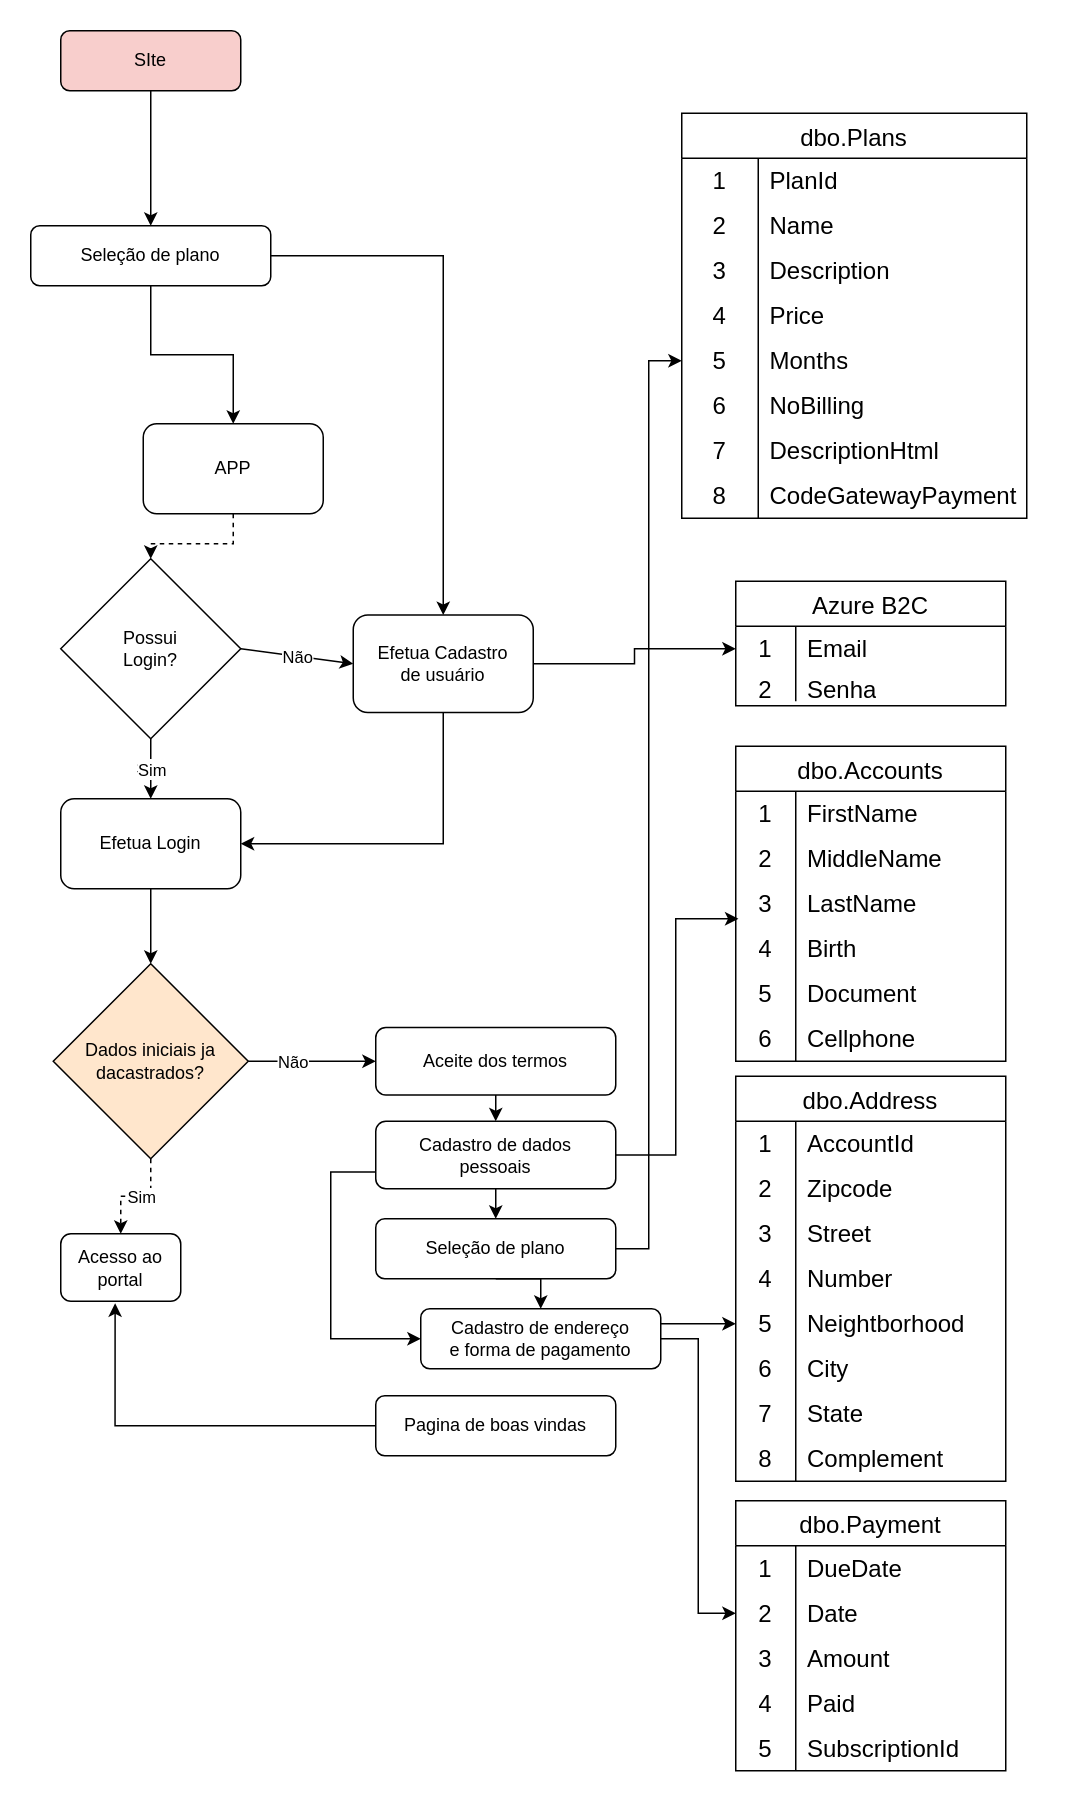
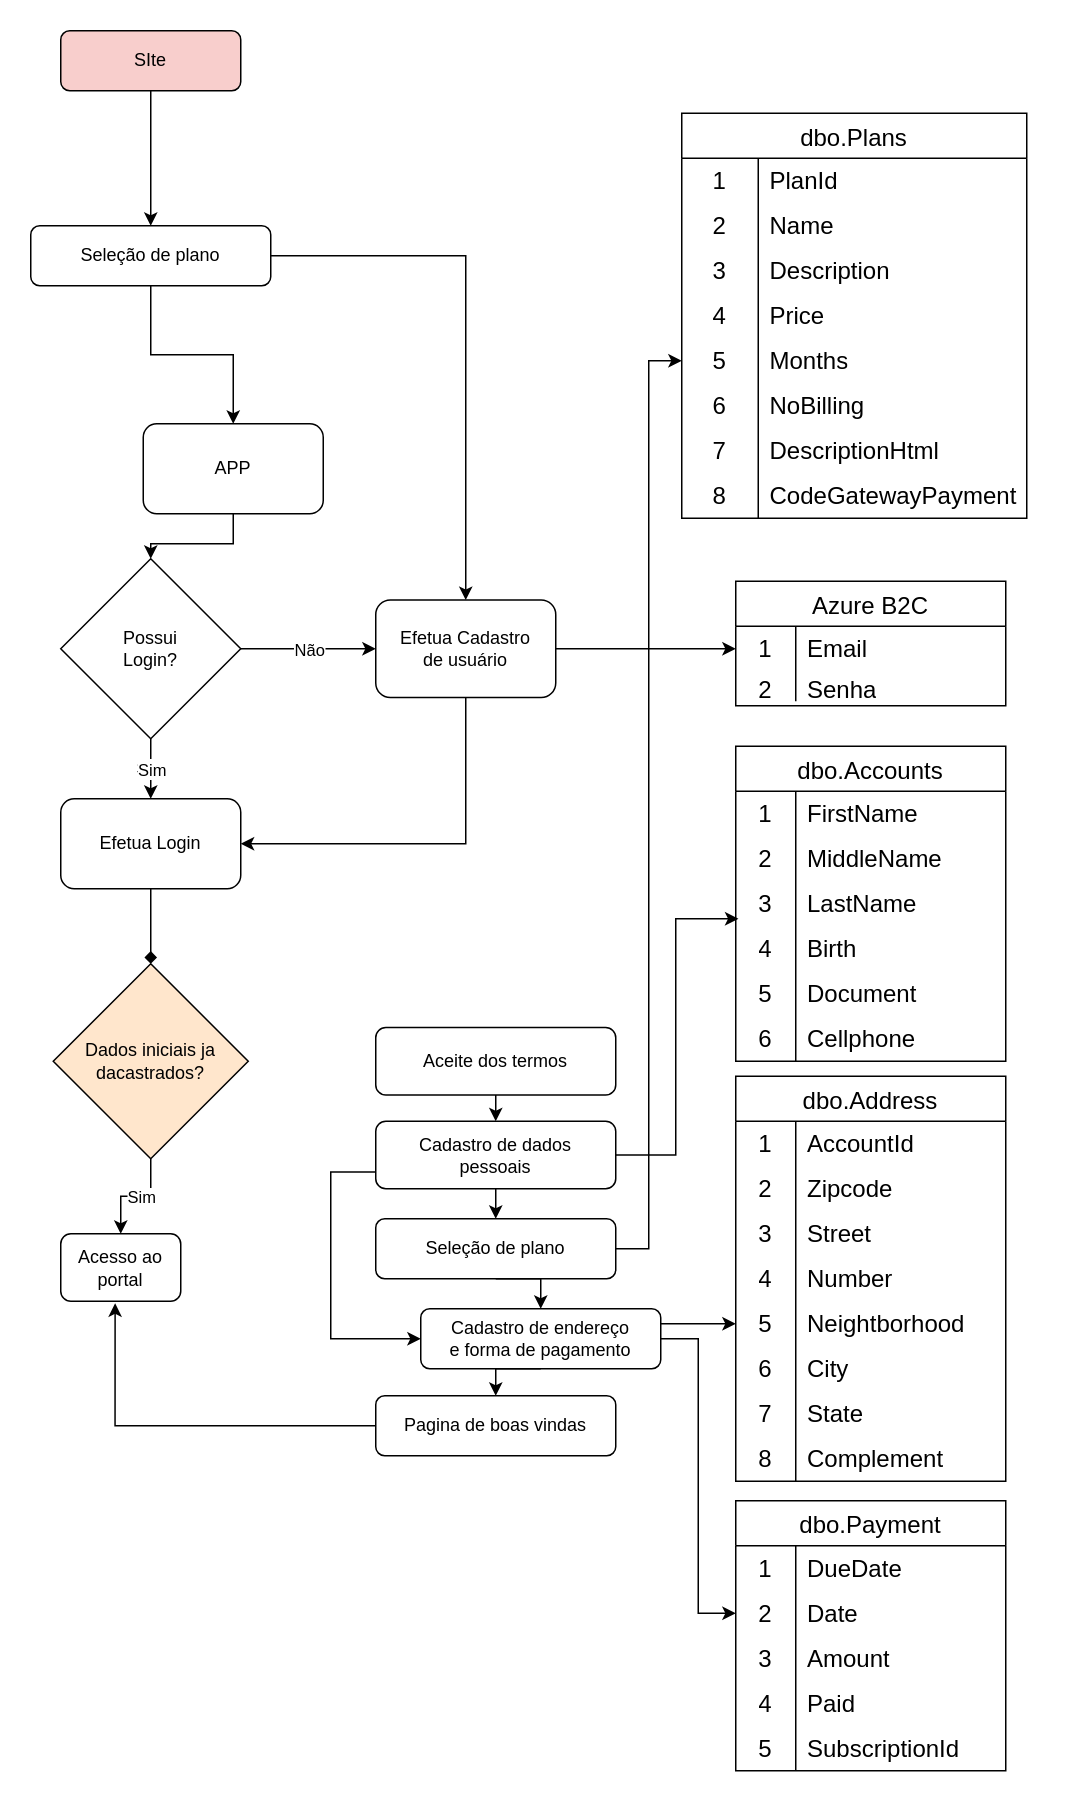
edge "APP" -> "Possui Login?": style dashed -> solid
node "Efetua Cadastro de usuário": moved (443, 664) -> (466, 649)
edge "Efetua Login" -> "Dados iniciais ja dacastrados?": arrowhead classic -> diamond
edge "Dados iniciais ja dacastrados?" -> "Aceite dos termos": removed, label "Não"
edge "Dados iniciais ja dacastrados?" -> "Acesso ao portal": style dashed -> solid
edge "Cadastro de endereço e forma de pagamento" -> "Pagina de boas vindas": added
